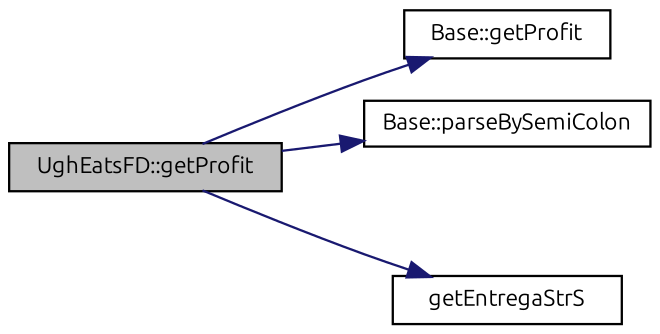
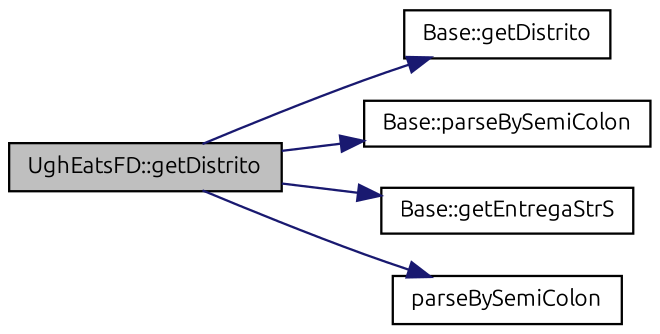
node "Base::getProfit": label "Base::getProfit" -> "Base::getDistrito"
node "UghEatsFD::getProfit": label "UghEatsFD::getProfit" -> "UghEatsFD::getDistrito"
node "Base::getEntregaStrS": added
node "getEntregaStrS": label "getEntregaStrS" -> "parseBySemiColon"
